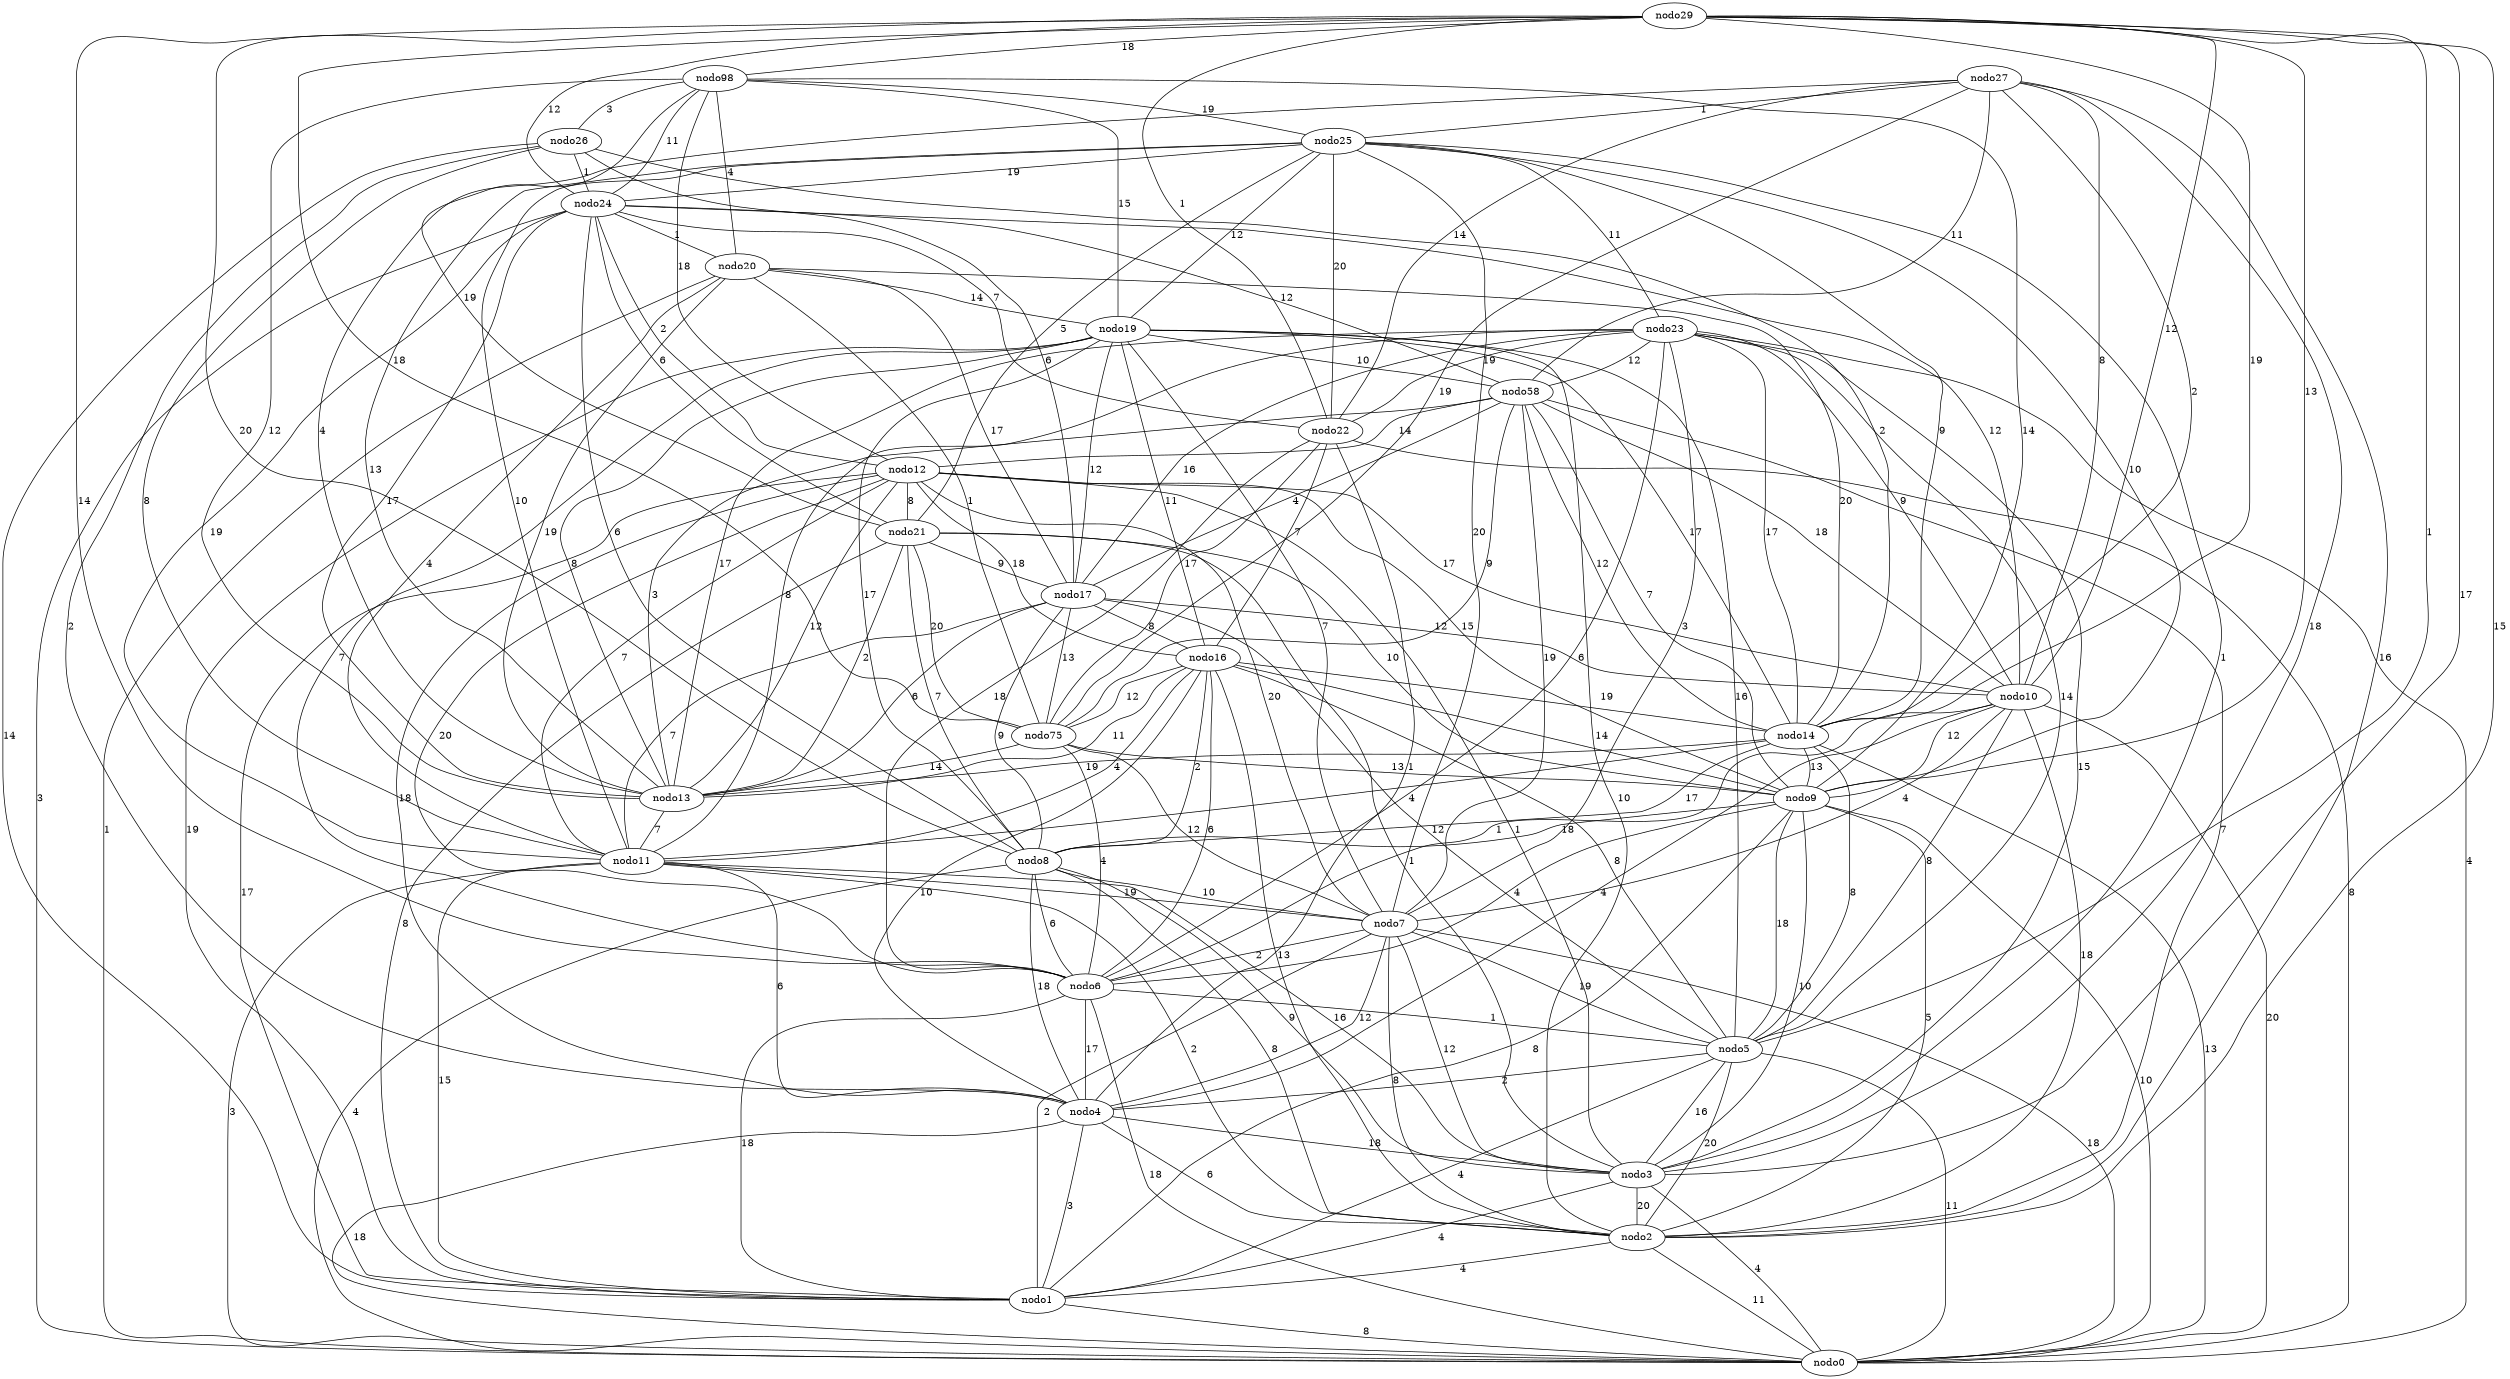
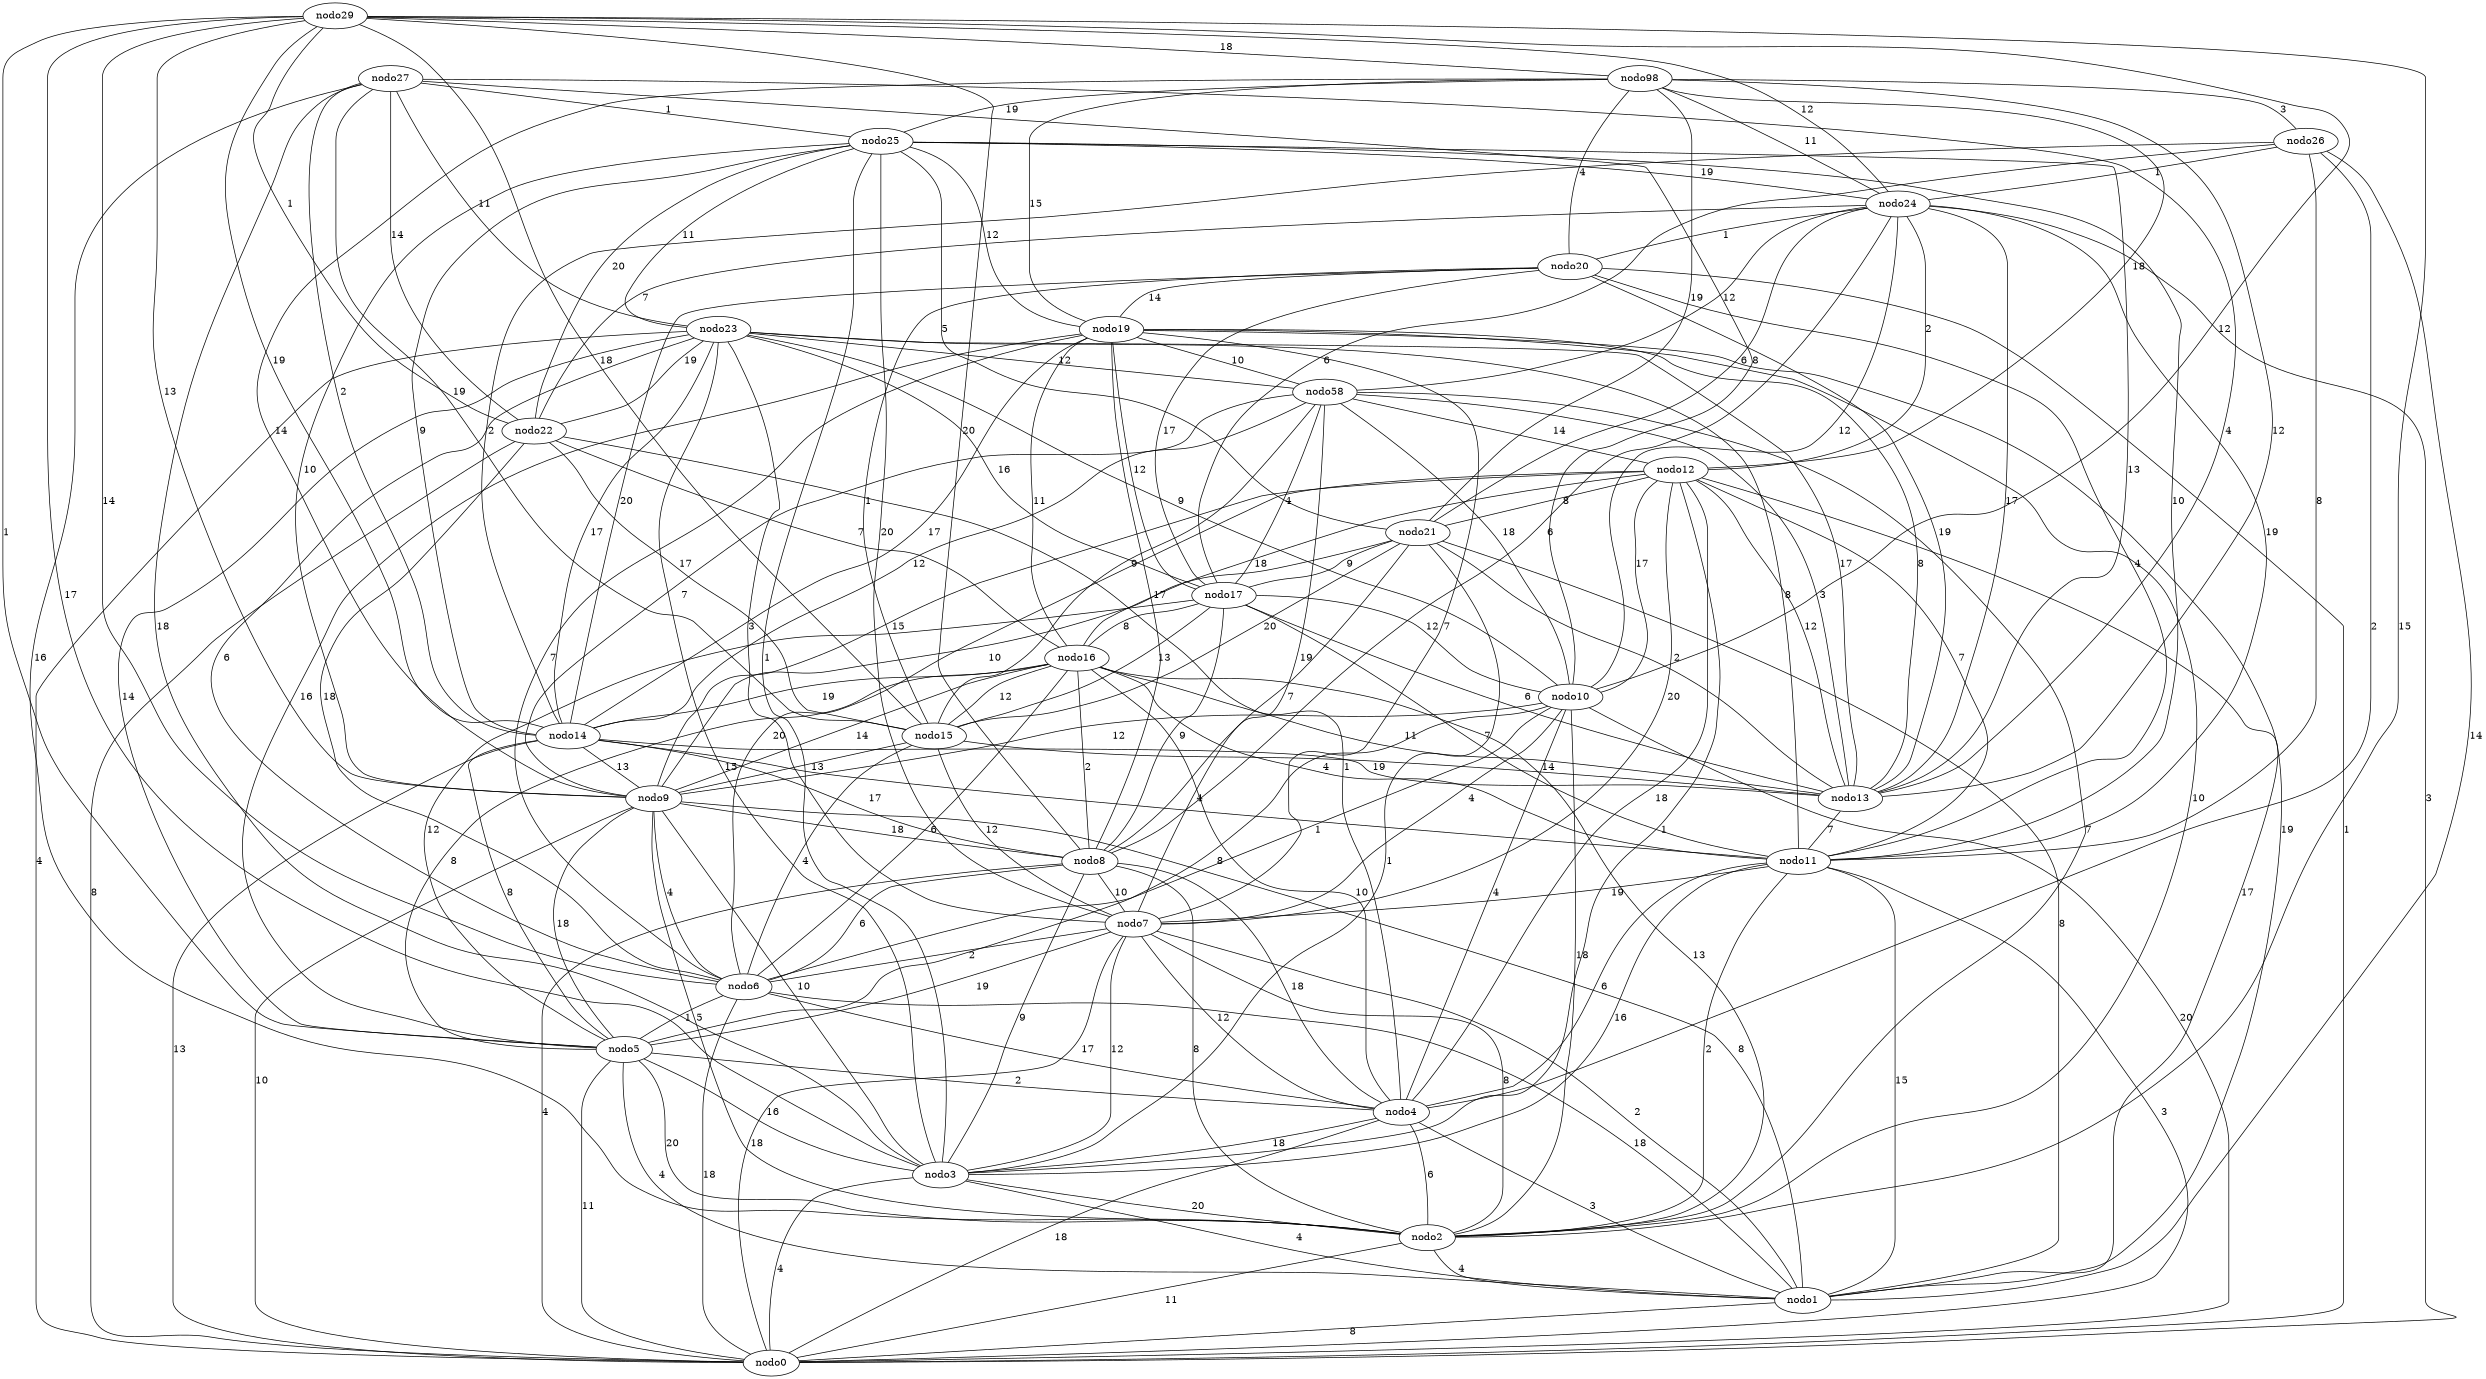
edge "nodo27" -- "nodo58": now "nodo27" -- "nodo23"
node "nodo75": label "nodo75" -> "nodo15"
